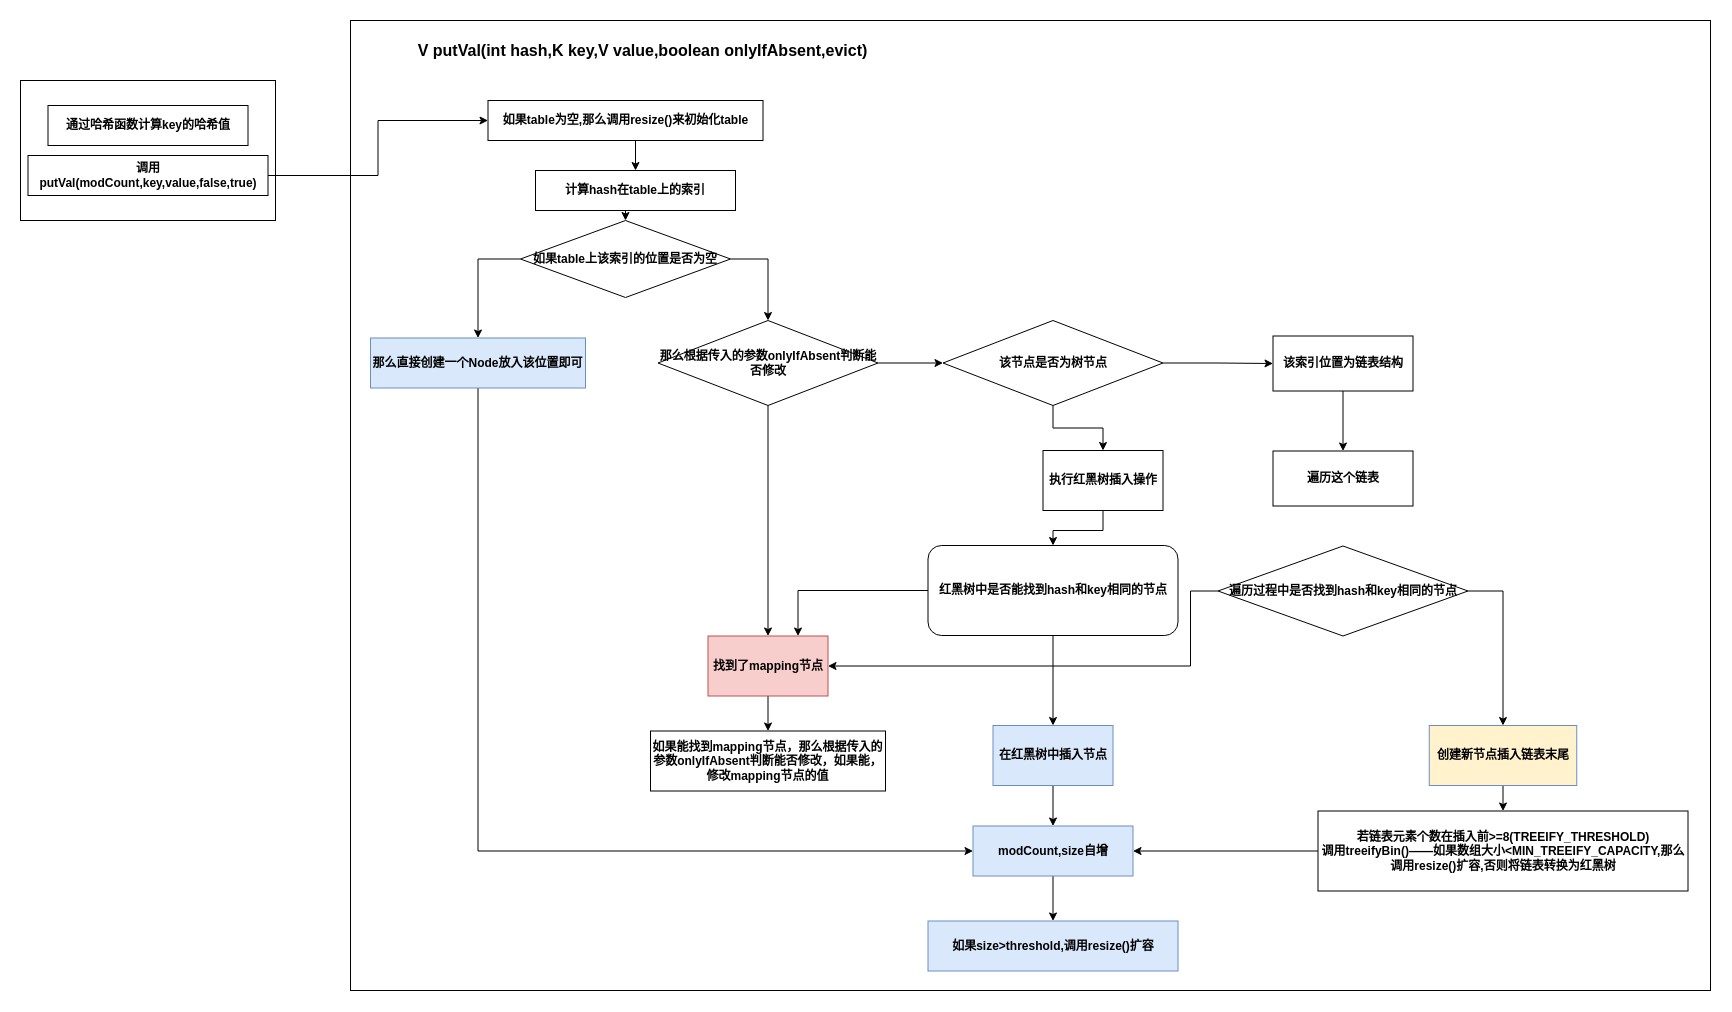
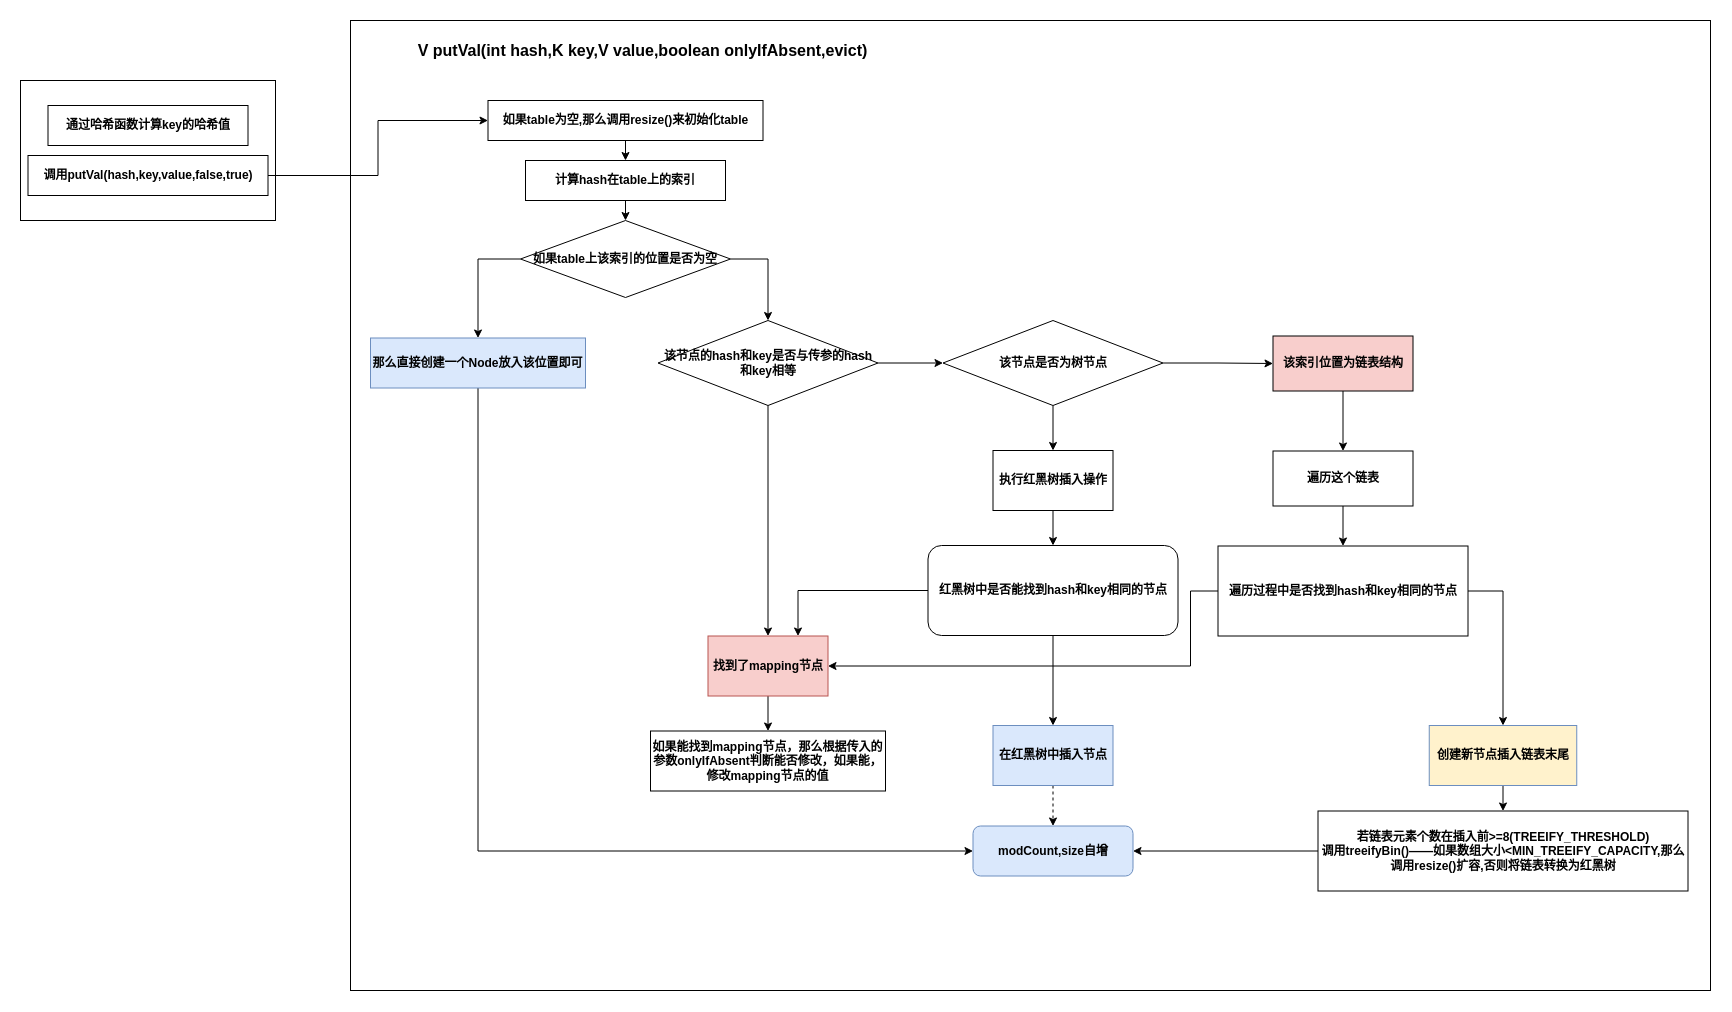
node "调用putVal(modCount,key,value,false,true)": label "调用putVal(modCount,key,value,false,true)" -> "调用putVal(hash,key,value,false,true)"
node "计算hash在table上的索引": moved (636, 191) -> (626, 181)
node "那么根据传入的参数onlyIfAbsent判断能否修改": label "那么根据传入的参数onlyIfAbsent判断能否修改" -> "该节点的hash和key是否与传参的hash和key相等"
node "该索引位置为链表结构": fillcolor #ffffff -> #f8cecc
node "执行红黑树插入操作": moved (1103, 481) -> (1053, 481)
edge "遍历这个链表" -> "遍历过程中是否找到hash和key相同的节点": added
node "遍历过程中是否找到hash和key相同的节点": shape diamond -> rectangle
edge "在红黑树中插入节点" -> "modCount,size自增": style solid -> dashed
node "modCount,size自增": shape rectangle -> rounded rectangle
edge "modCount,size自增" -> "如果size>threshold,调用resize()扩容": removed
node "如果size>threshold,调用resize()扩容": removed
